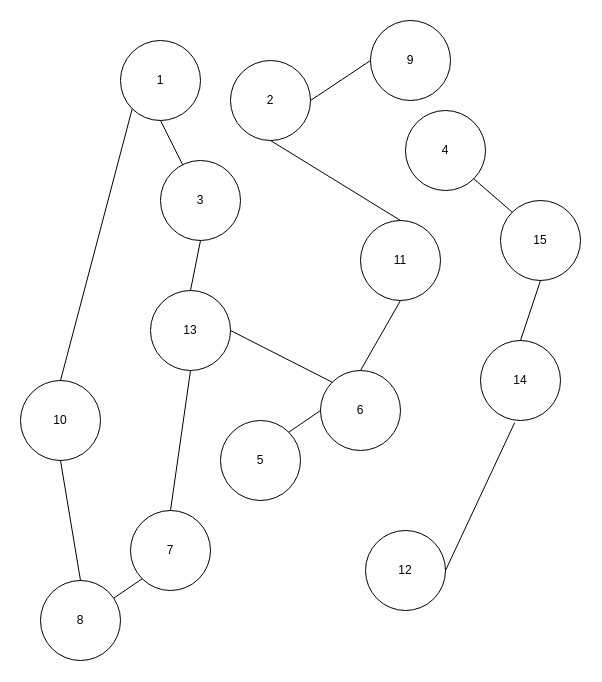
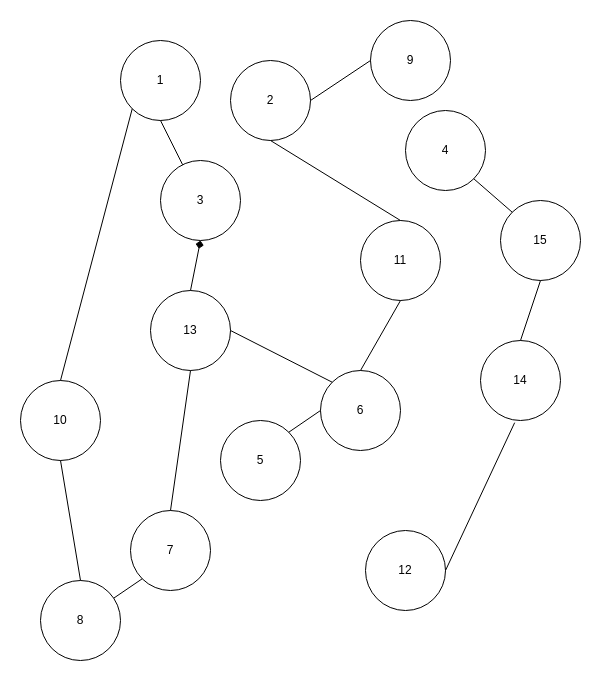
edge "3" -- "13": arrowhead none -> diamond
